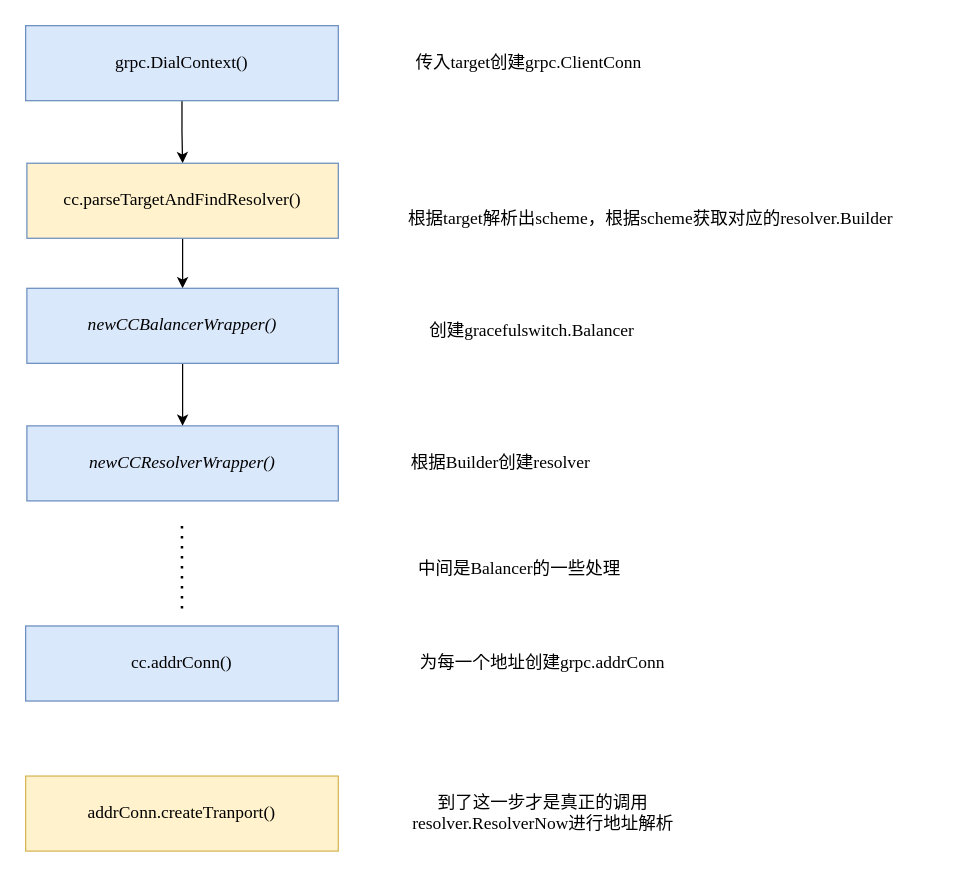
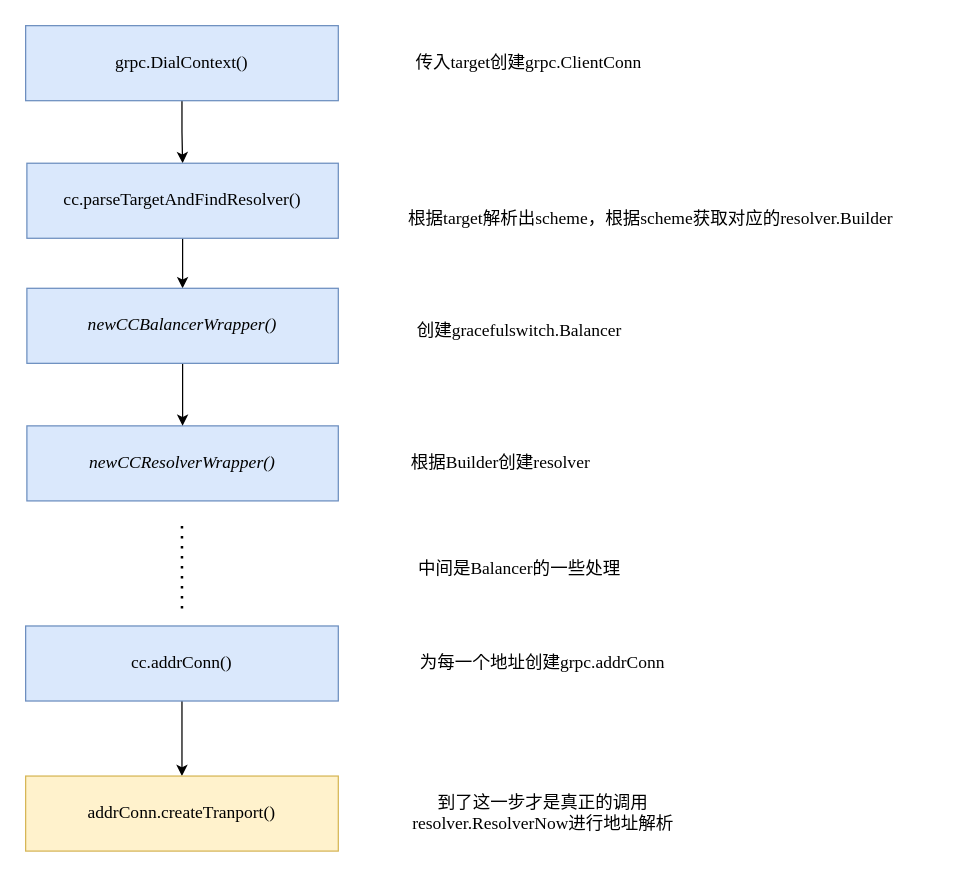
node "cc.parseTargetAndFindResolver()": fillcolor #fff2cc -> #dae8fc
node "创建gracefulswitch.Balancer": moved (532, 332) -> (519, 332)
edge "cc.addrConn()" -> "addrConn.createTranport()": added
